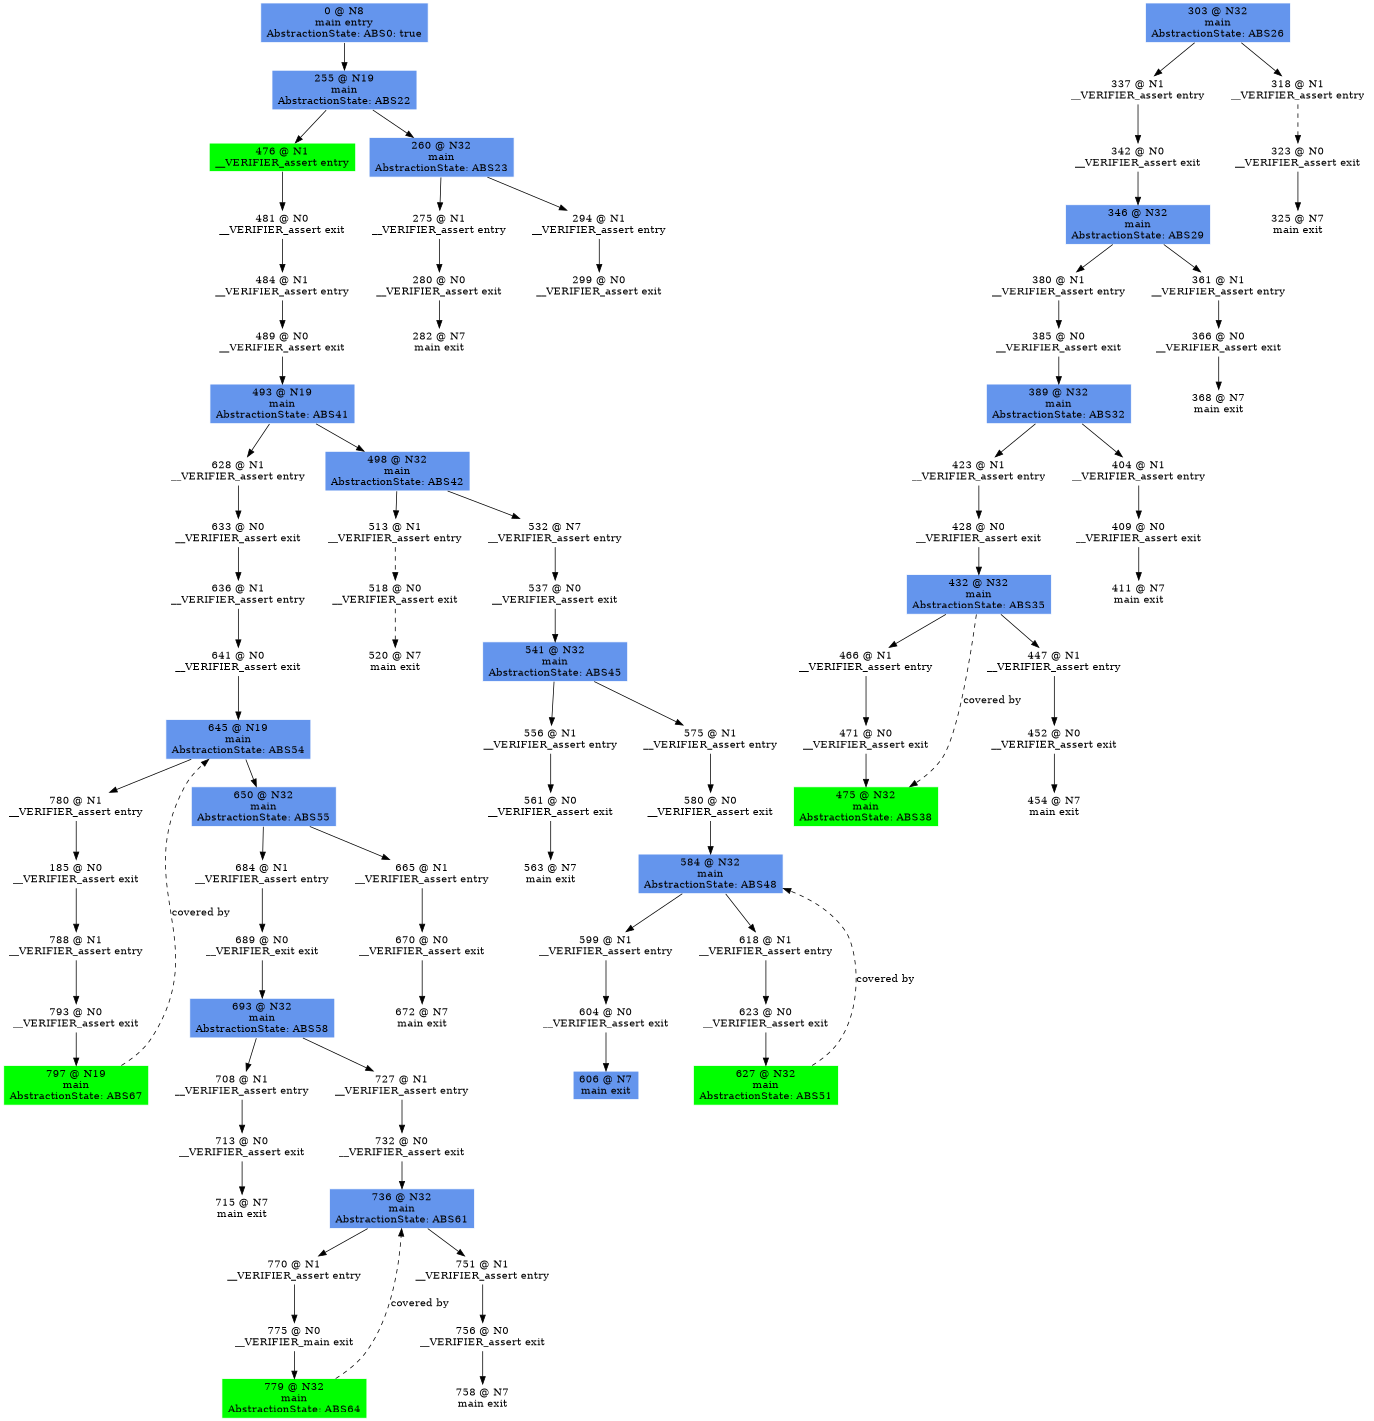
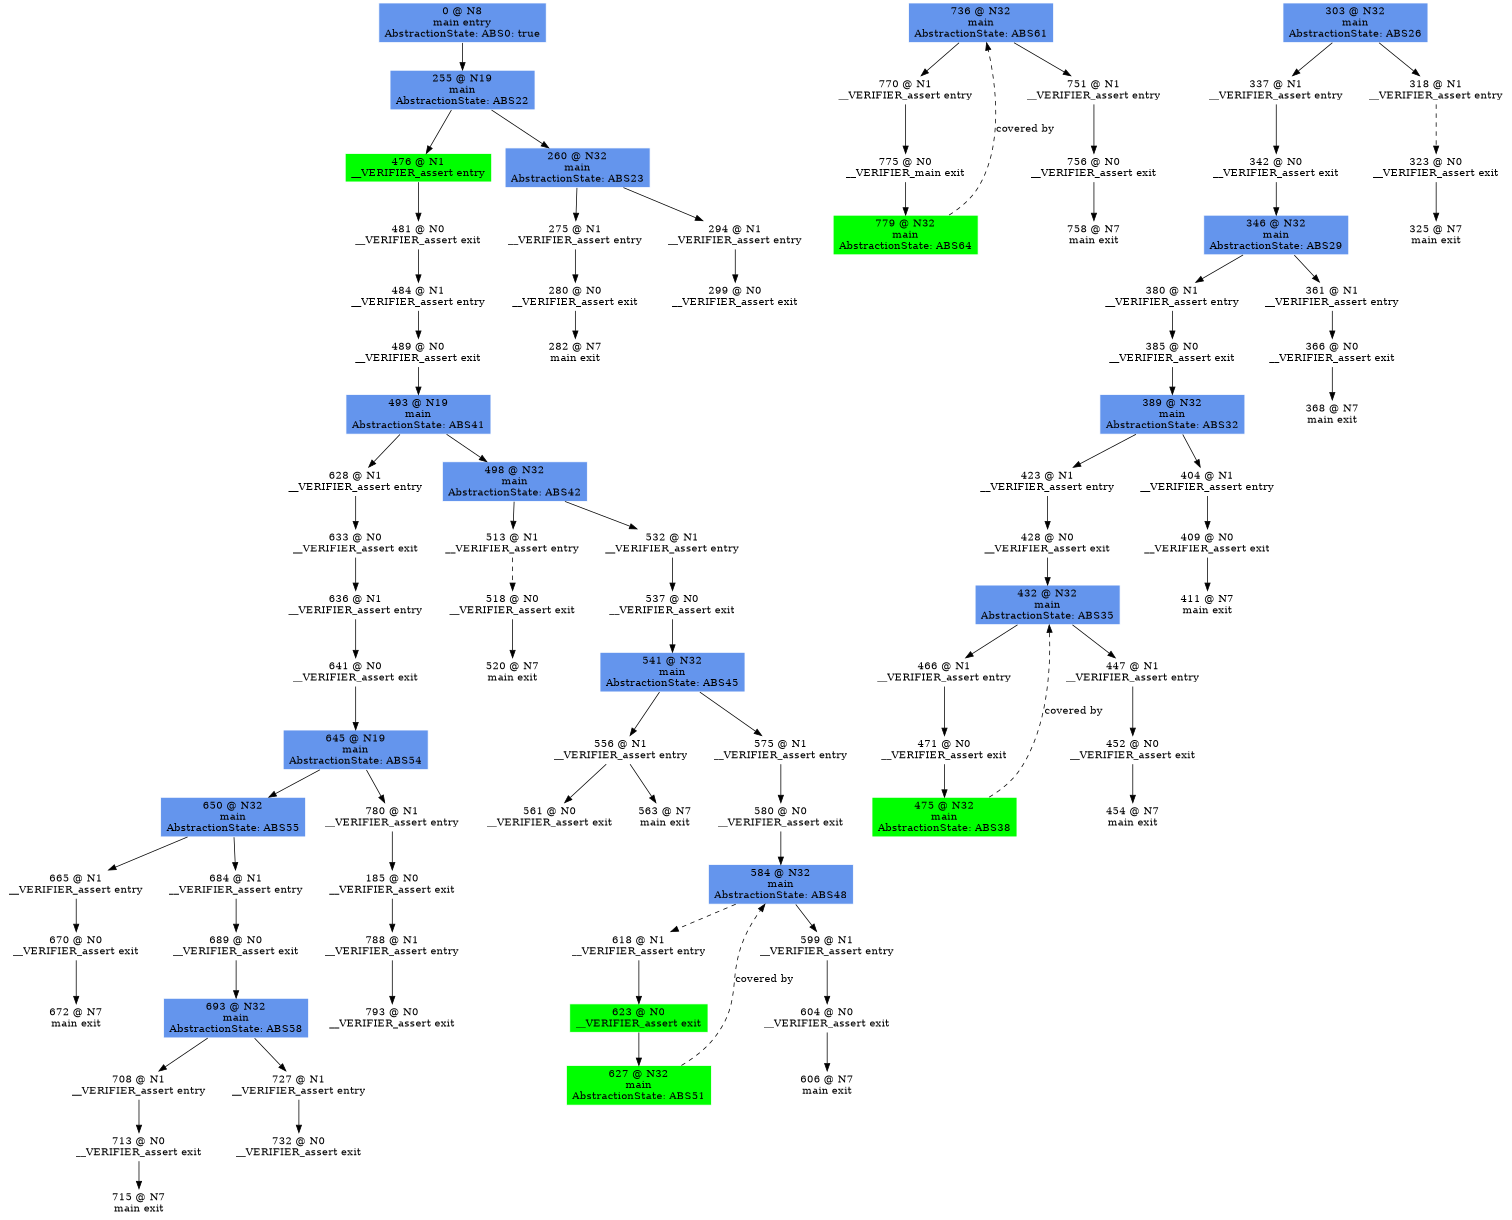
node "532 @ N7 __VERIFIER_assert entry": label "532 @ N7 __VERIFIER_assert entry" -> "532 @ N1 __VERIFIER_assert entry"
edge "518 @ N0 __VERIFIER_assert exit" -> "520 @ N7 main exit": style dashed -> solid
edge "432 @ N32 main AbstractionState: ABS35" -> "475 @ N32 main AbstractionState: ABS38": reversed
edge "561 @ N0 __VERIFIER_assert exit" -> "563 @ N7 main exit": now "556 @ N1 __VERIFIER_assert entry" -> "563 @ N7 main exit"
edge "584 @ N32 main AbstractionState: ABS48" -> "618 @ N1 __VERIFIER_assert entry": style solid -> dashed
node "689 @ N0 __VERIFIER_exit exit": label "689 @ N0 __VERIFIER_exit exit" -> "689 @ N0 __VERIFIER_assert exit"
node "623 @ N0 __VERIFIER_assert exit": fillcolor white -> green
node "797 @ N19 main AbstractionState: ABS67": removed
node "606 @ N7 main exit": fillcolor cornflowerblue -> white
edge "732 @ N0 __VERIFIER_assert exit" -> "736 @ N32 main AbstractionState: ABS61": removed
